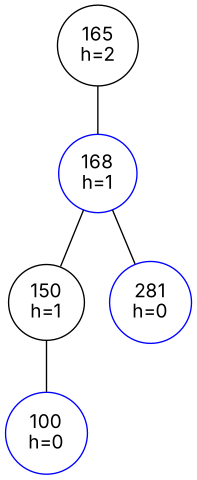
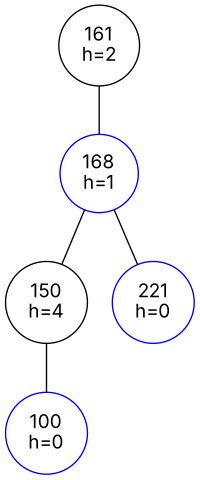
node "165 h=2": label "165 h=2" -> "161 h=2"
node "150 h=1": label "150 h=1" -> "150 h=4"
node "281 h=0": label "281 h=0" -> "221 h=0"
